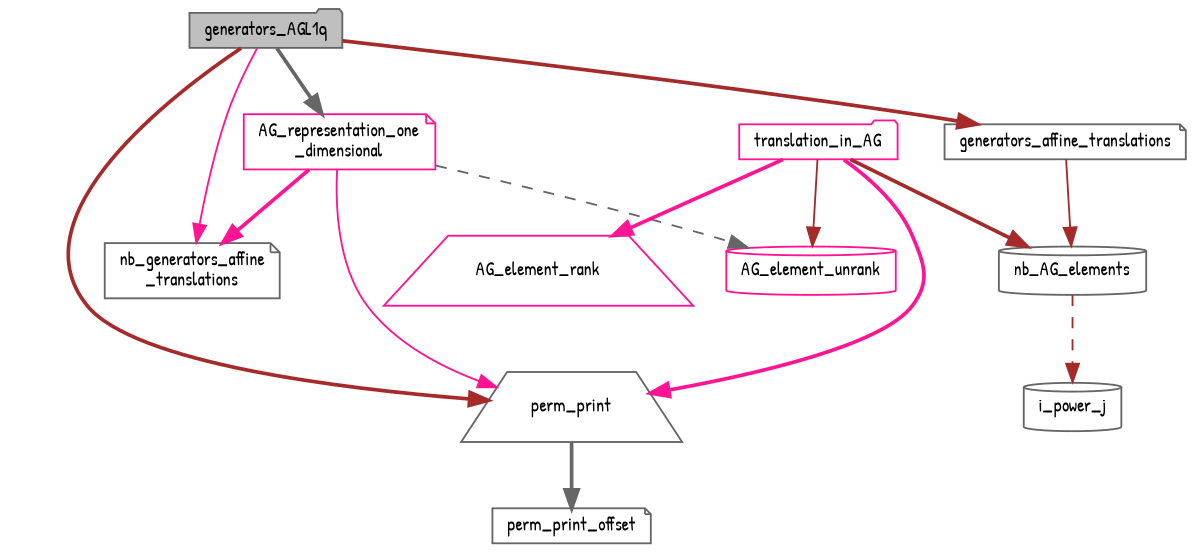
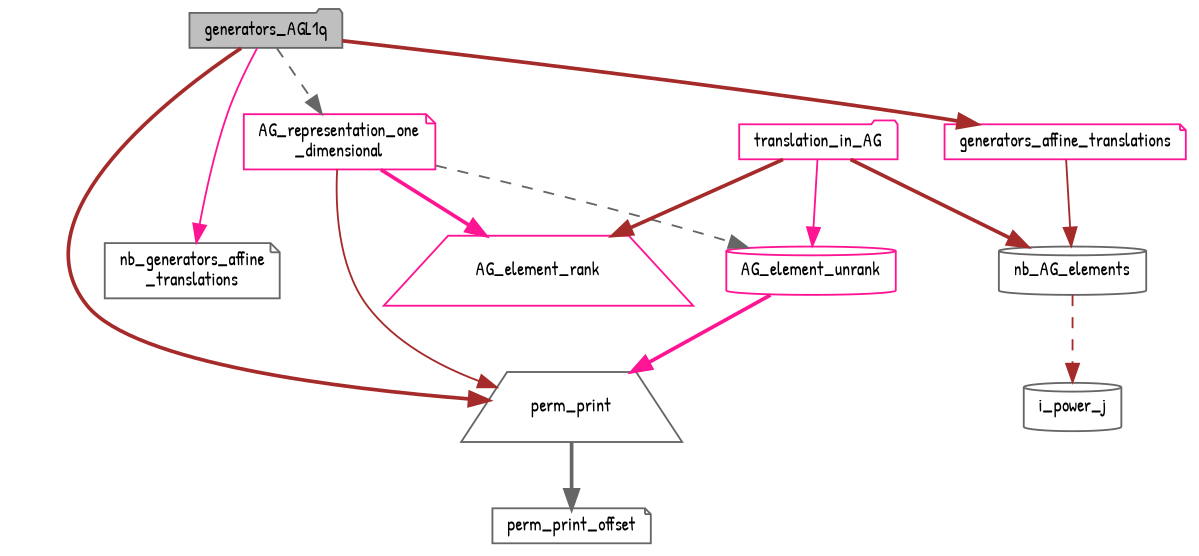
edge "generators_AGL1q" -> "AG_representation_one _dimensional": style bold -> dashed
node "generators_affine_translations": color gray40 -> deeppink
edge "translation_in_AG" -> "AG_element_unrank": color brown -> deeppink
edge "translation_in_AG" -> "AG_element_rank": color deeppink -> brown
edge "AG_representation_one _dimensional" -> "nb_generators_affine _translations": now "AG_representation_one _dimensional" -> "AG_element_rank"
edge "AG_representation_one _dimensional" -> "perm_print": color deeppink -> brown
edge "translation_in_AG" -> "perm_print": now "AG_element_unrank" -> "perm_print"
